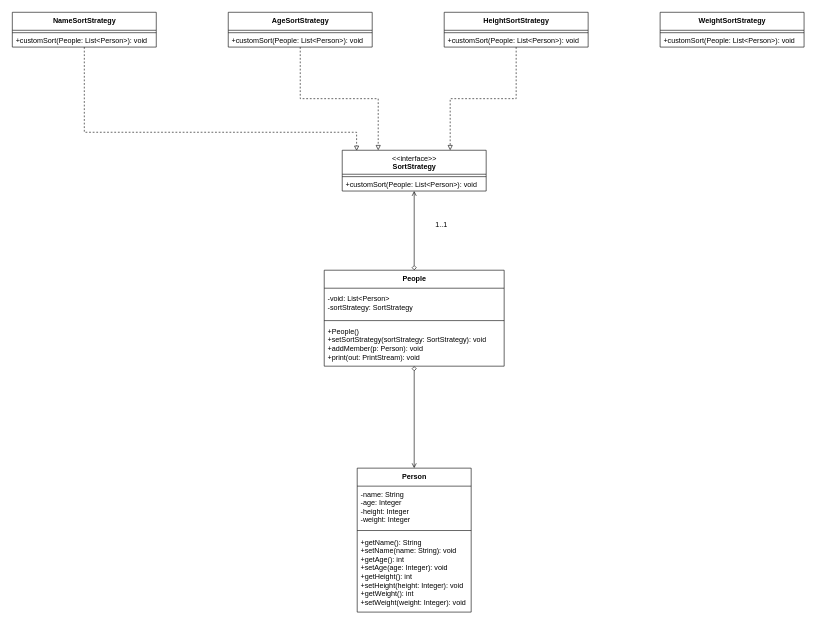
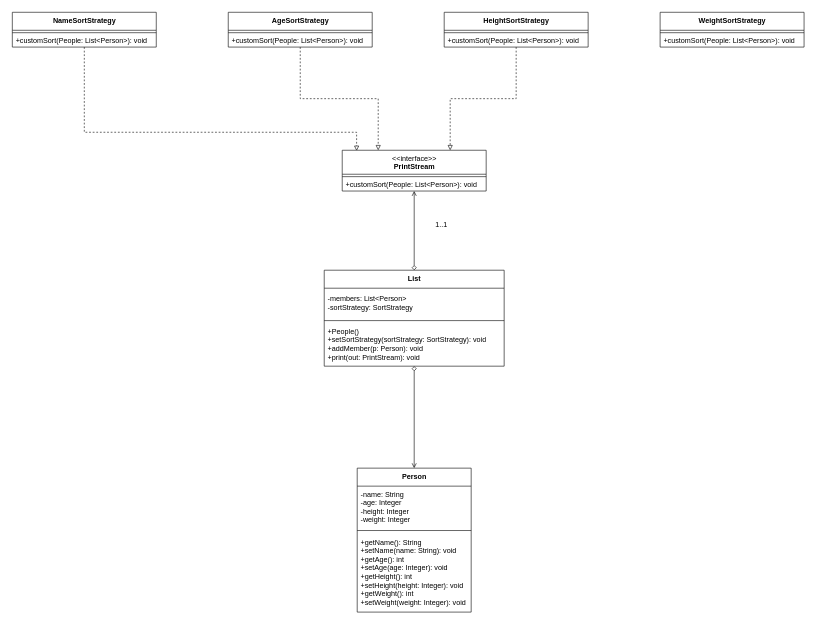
node "<<interface>> SortStrategy": label "<<interface>> SortStrategy" -> "<<interface>> PrintStream"
node "People": label "People" -> "List"
node "-void: List<Person> -sortStrategy: SortStrategy": label "-void: List<Person> -sortStrategy: SortStrategy" -> "-members: List<Person> -sortStrategy: SortStrategy"
